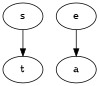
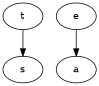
edge "s" -> "t": reversed
